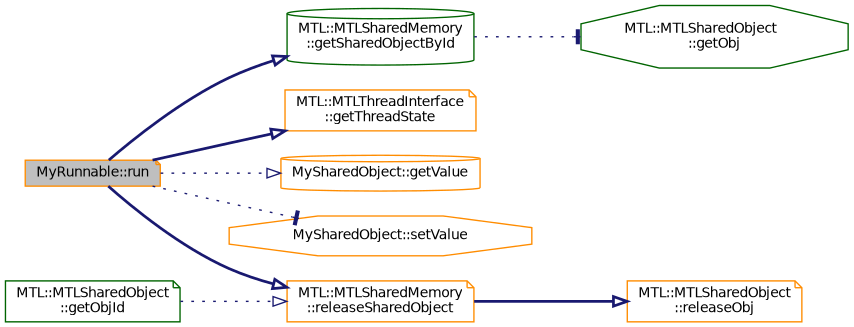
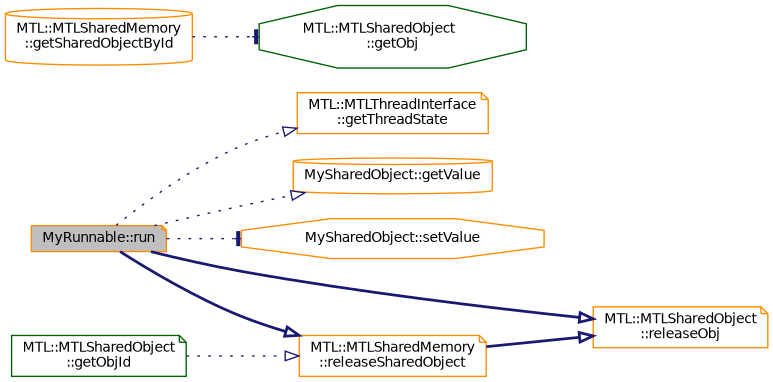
node "MTL::MTLSharedMemory ::getSharedObjectById": color darkgreen -> darkorange
edge "MyRunnable::run" -> "MTL::MTLSharedMemory ::getSharedObjectById": now "MyRunnable::run" -> "MTL::MTLSharedObject ::releaseObj"
edge "MyRunnable::run" -> "MTL::MTLThreadInterface ::getThreadState": style bold -> dotted
